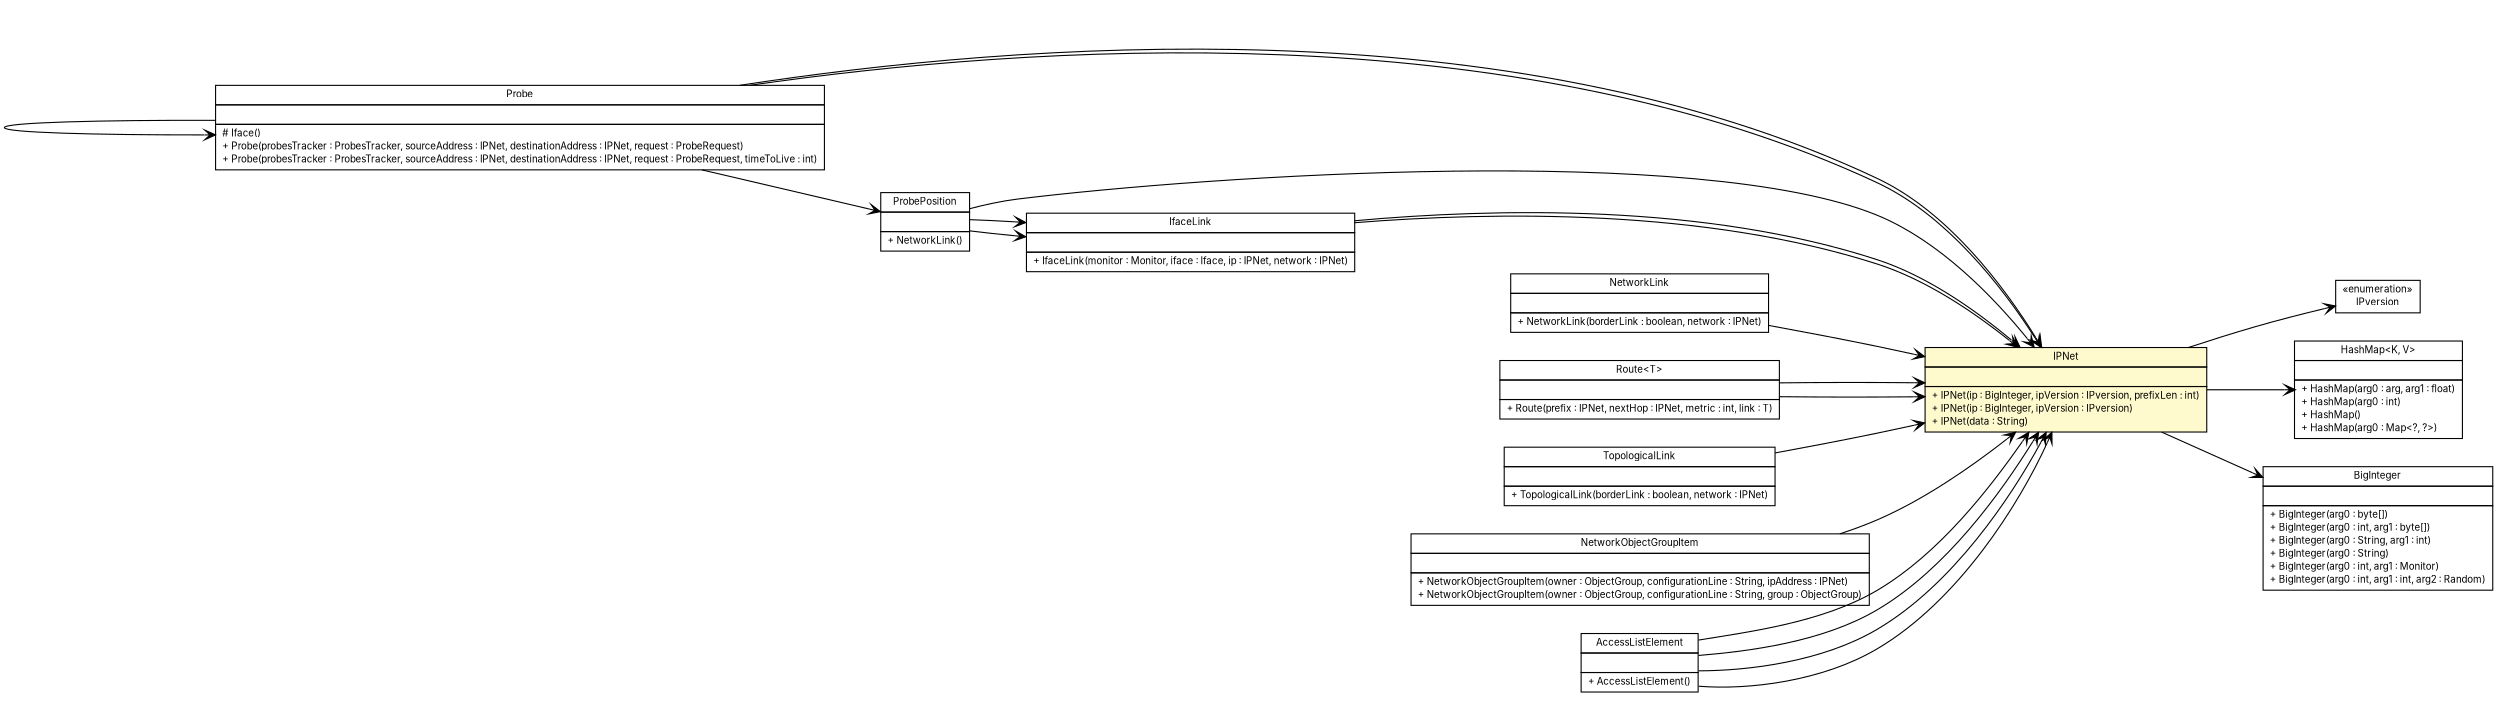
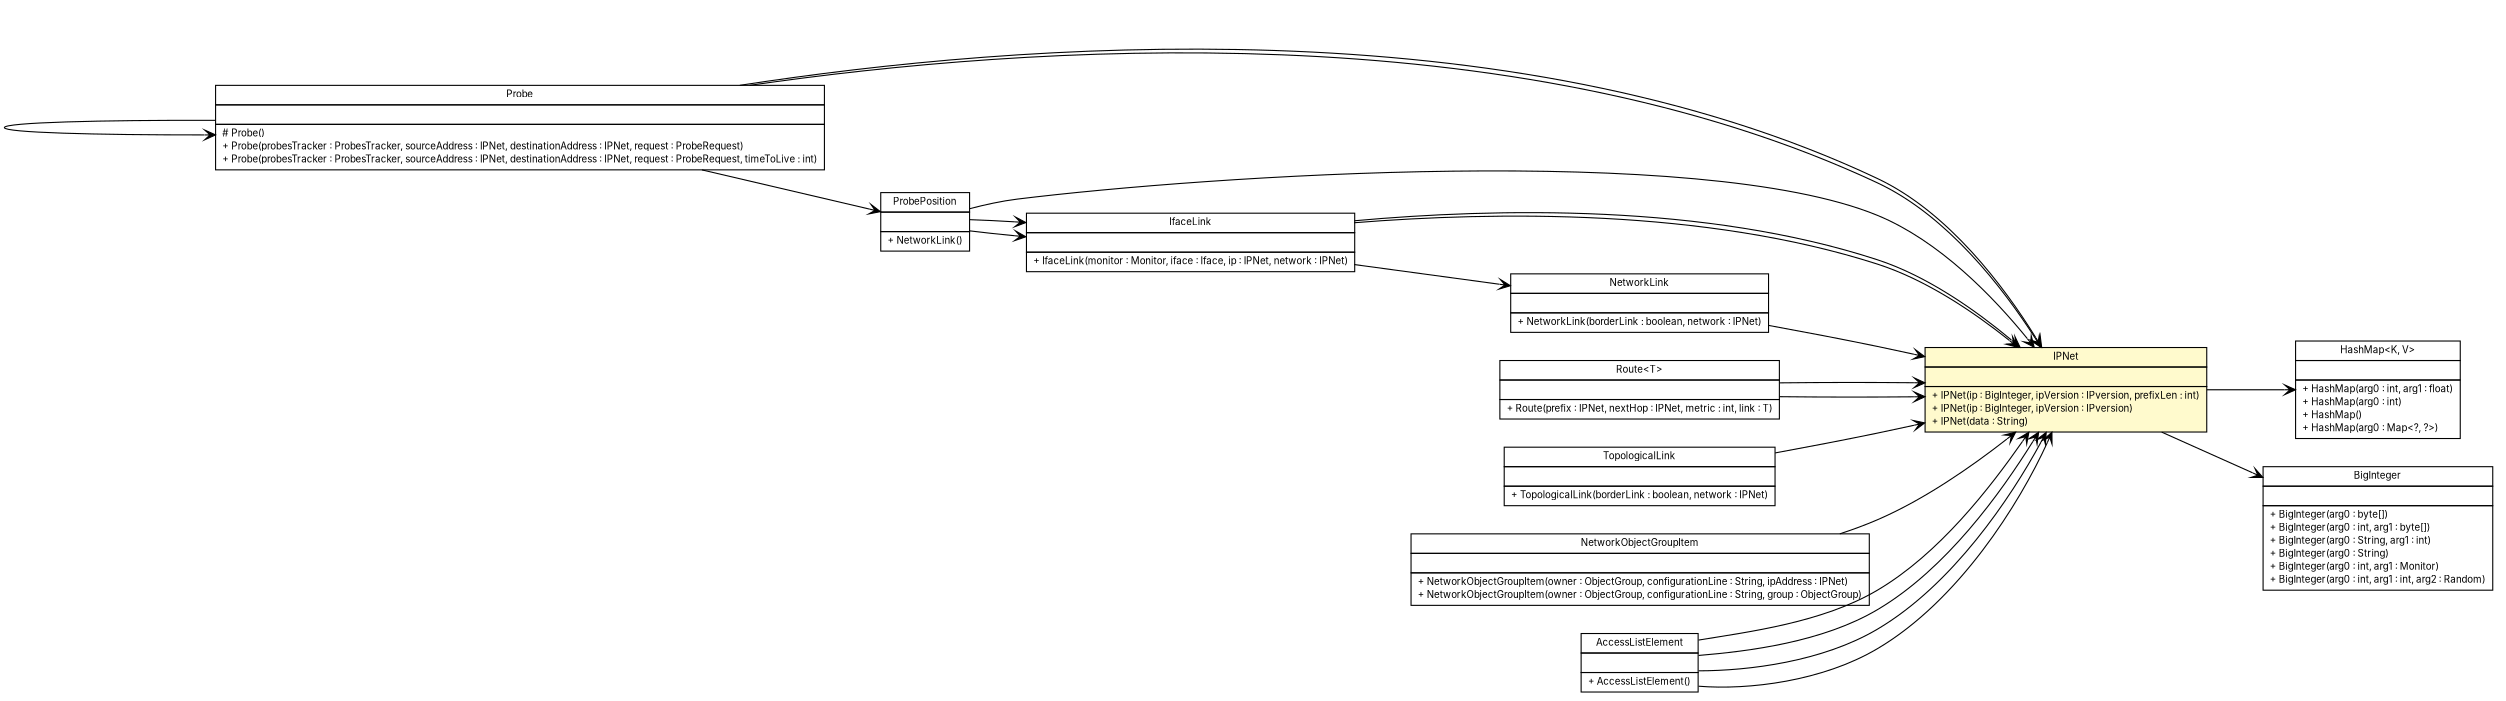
node "Probe": text "# Iface()" -> "# Probe()"
edge "IfaceLink" -> "NetworkLink": added
node "IPversion": removed
node "HashMap<K, V>": text "+ HashMap(arg0 : arg, arg1 : float)" -> "+ HashMap(arg0 : int, arg1 : float)"
